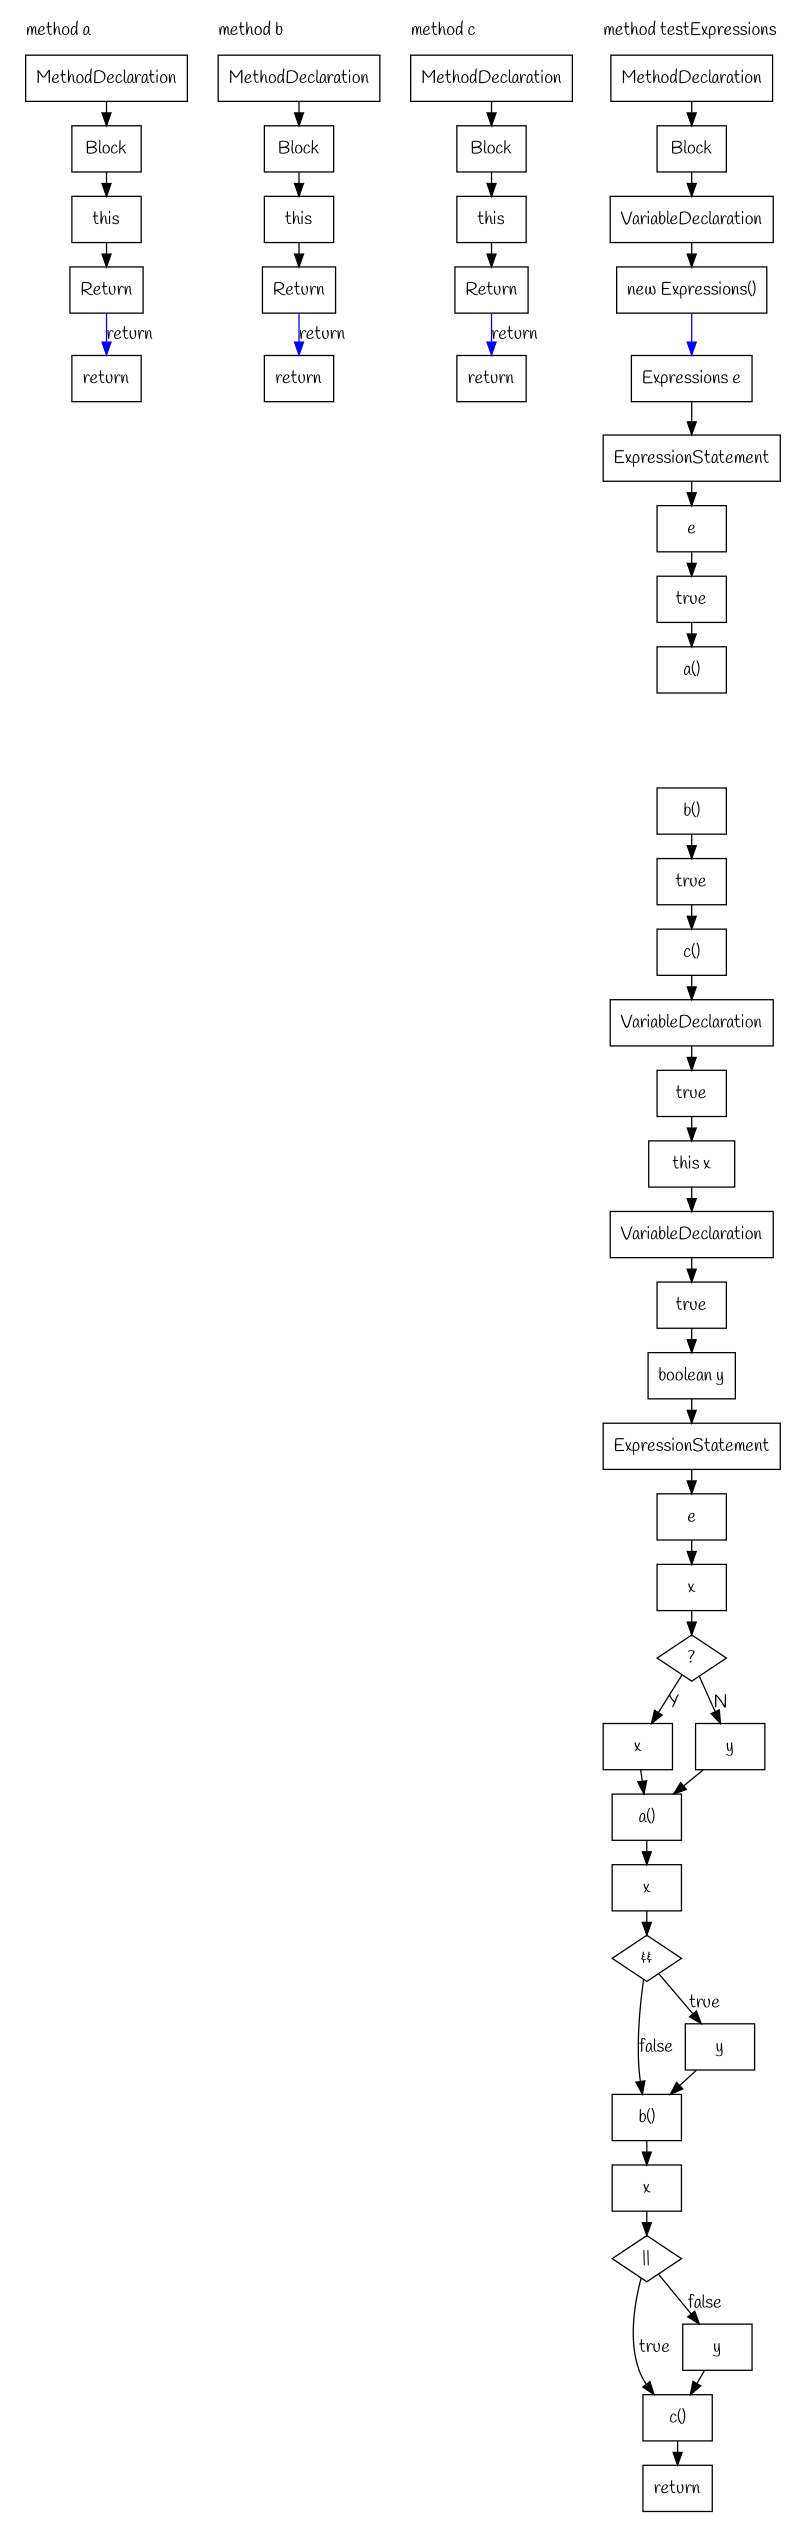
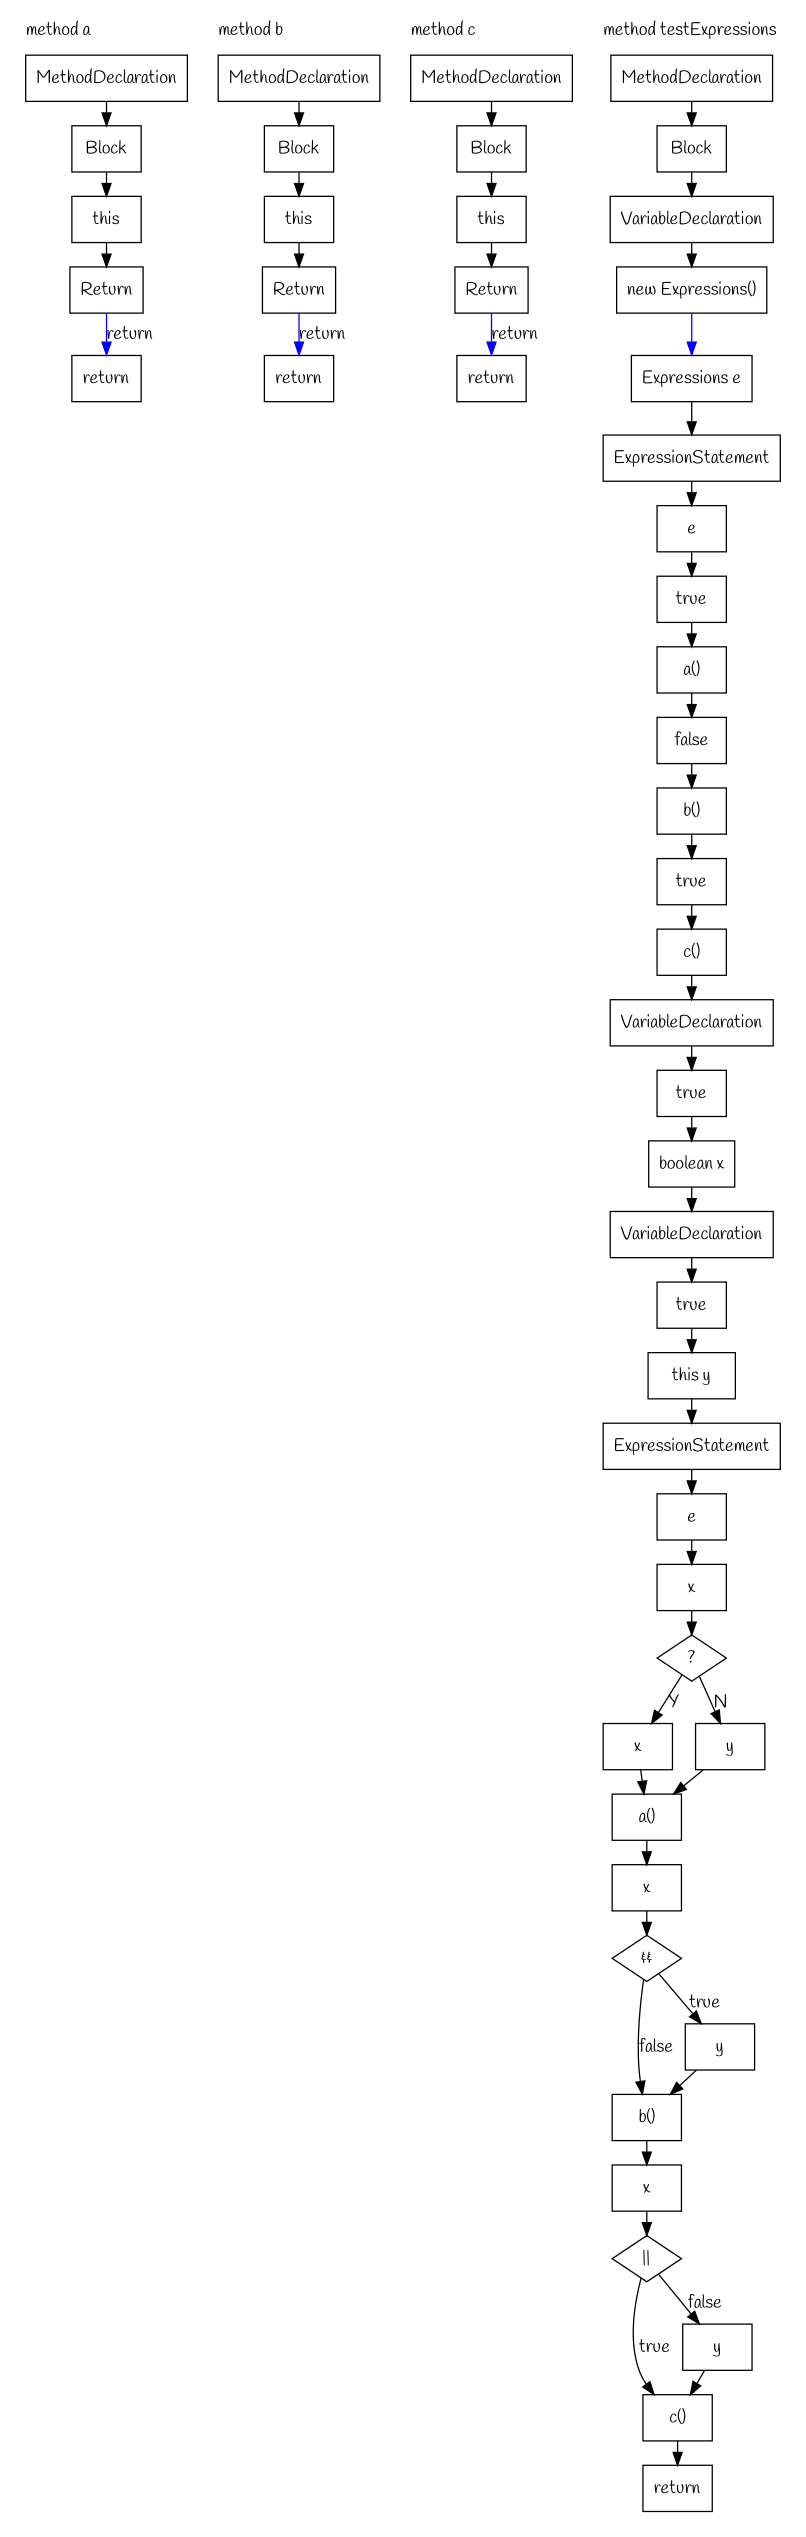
node "false": added
node "this x": label "this x" -> "boolean x"
node "boolean y": label "boolean y" -> "this y"
